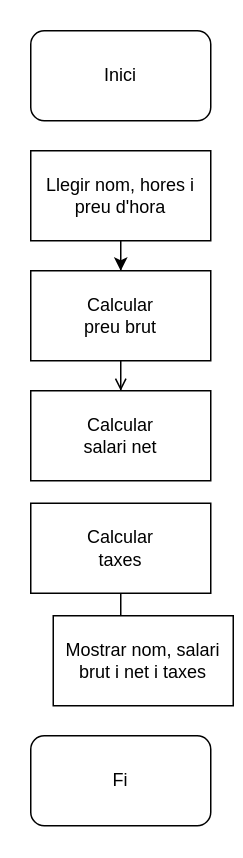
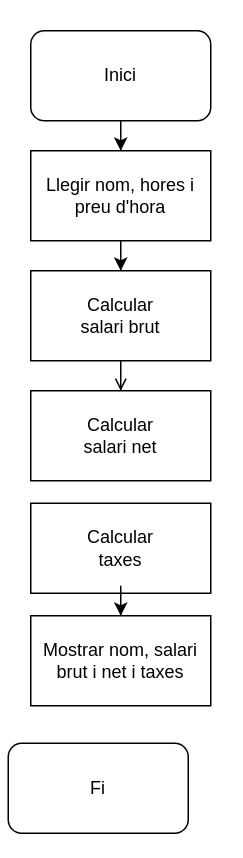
edge "Inici" -> "Llegir nom, hores i preu d'hora": added
node "Calcular preu brut": label "Calcular preu brut" -> "Calcular salari brut"
node "Mostrar nom, salari brut i net i taxes": moved (143, 661) -> (121, 661)
node "Fi": moved (121, 781) -> (98, 788)
